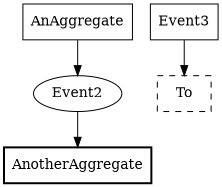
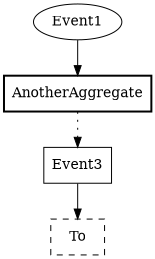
node "AnAggregate": removed
node "Event2": label "Event2" -> "Event1"
edge "AnotherAggregate" -> "Event3": added
